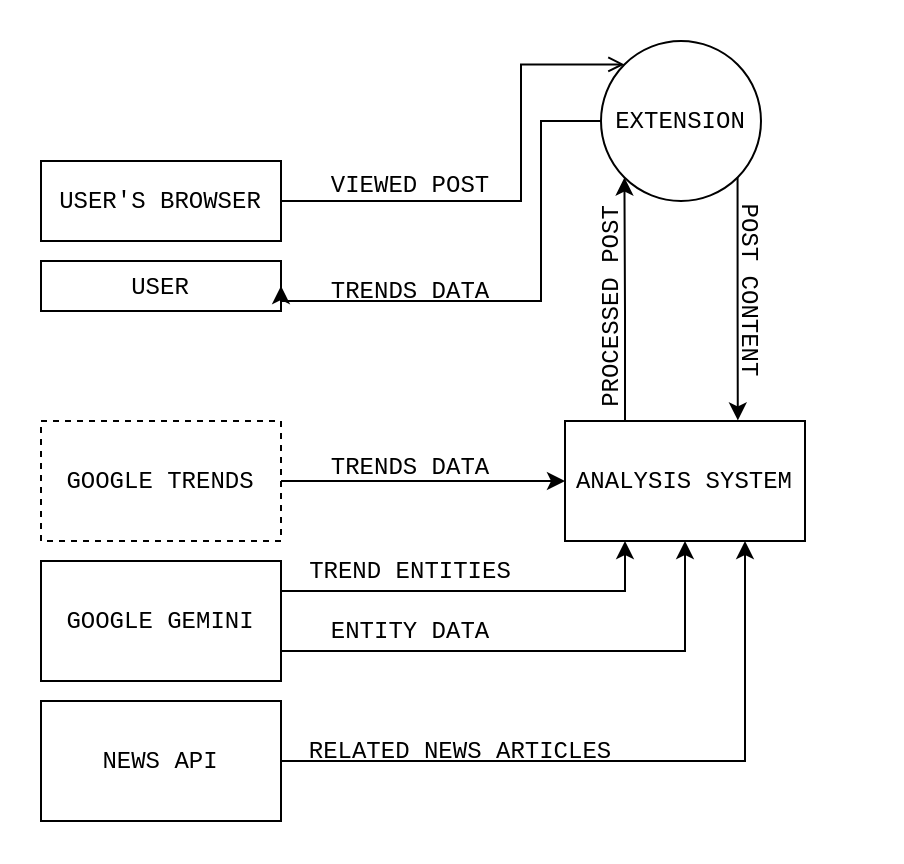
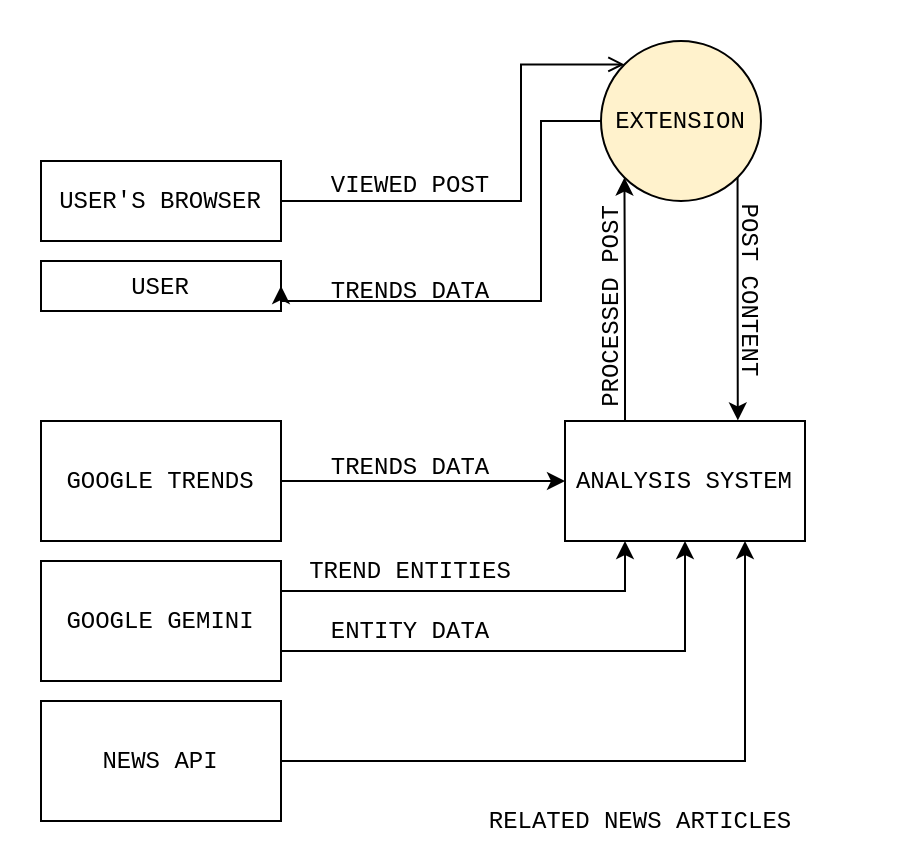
node "EXTENSION": fillcolor #ffffff -> #fff2cc
node "GOOGLE TRENDS": style dashed -> solid
node "RELATED NEWS ARTICLES": moved (461, 751) -> (641, 821)
